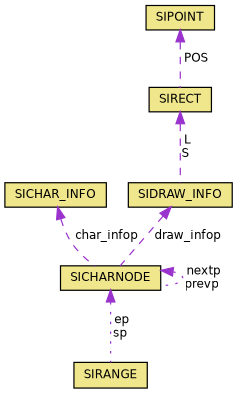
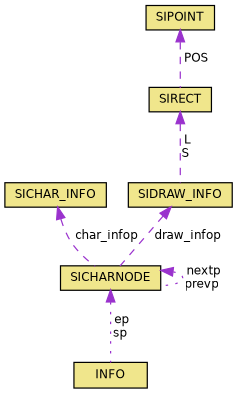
node "SIRANGE": label "SIRANGE" -> "INFO"
